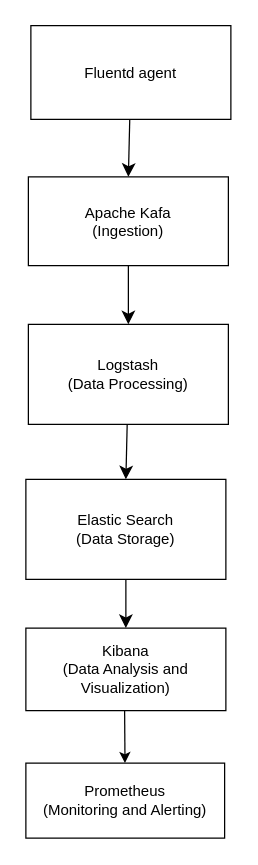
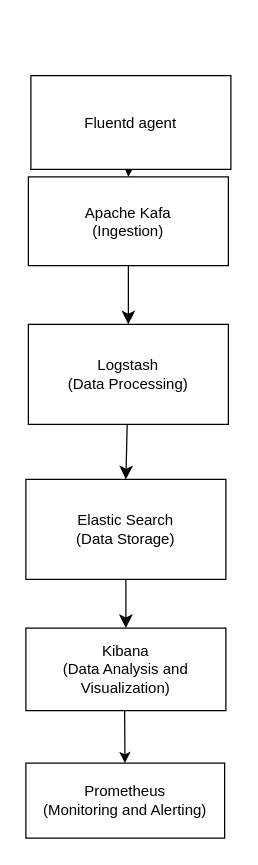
node "Fluentd agent": moved (131, 73) -> (131, 123)
